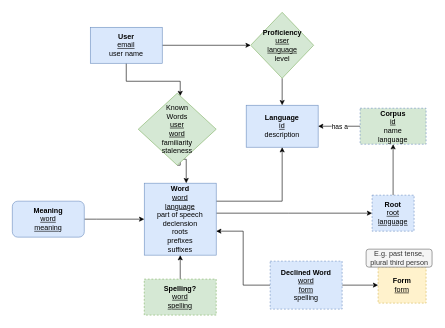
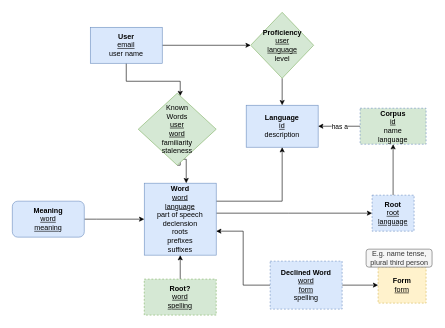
node "E.g. past tense, plural third person": label "E.g. past tense, plural third person" -> "E.g. name tense, plural third person"
node "Spelling? word spelling": label "Spelling? word spelling" -> "Root? word spelling"
